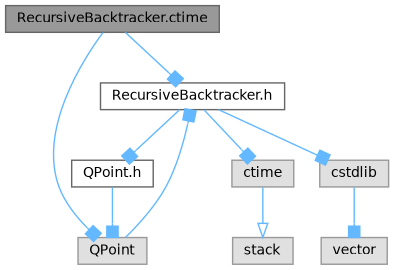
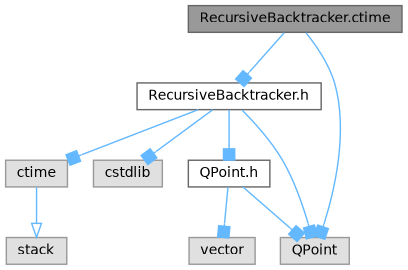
edge "QPoint" -> "RecursiveBacktracker.h": reversed
edge "cstdlib" -> "vector": now "QPoint.h" -> "vector"
